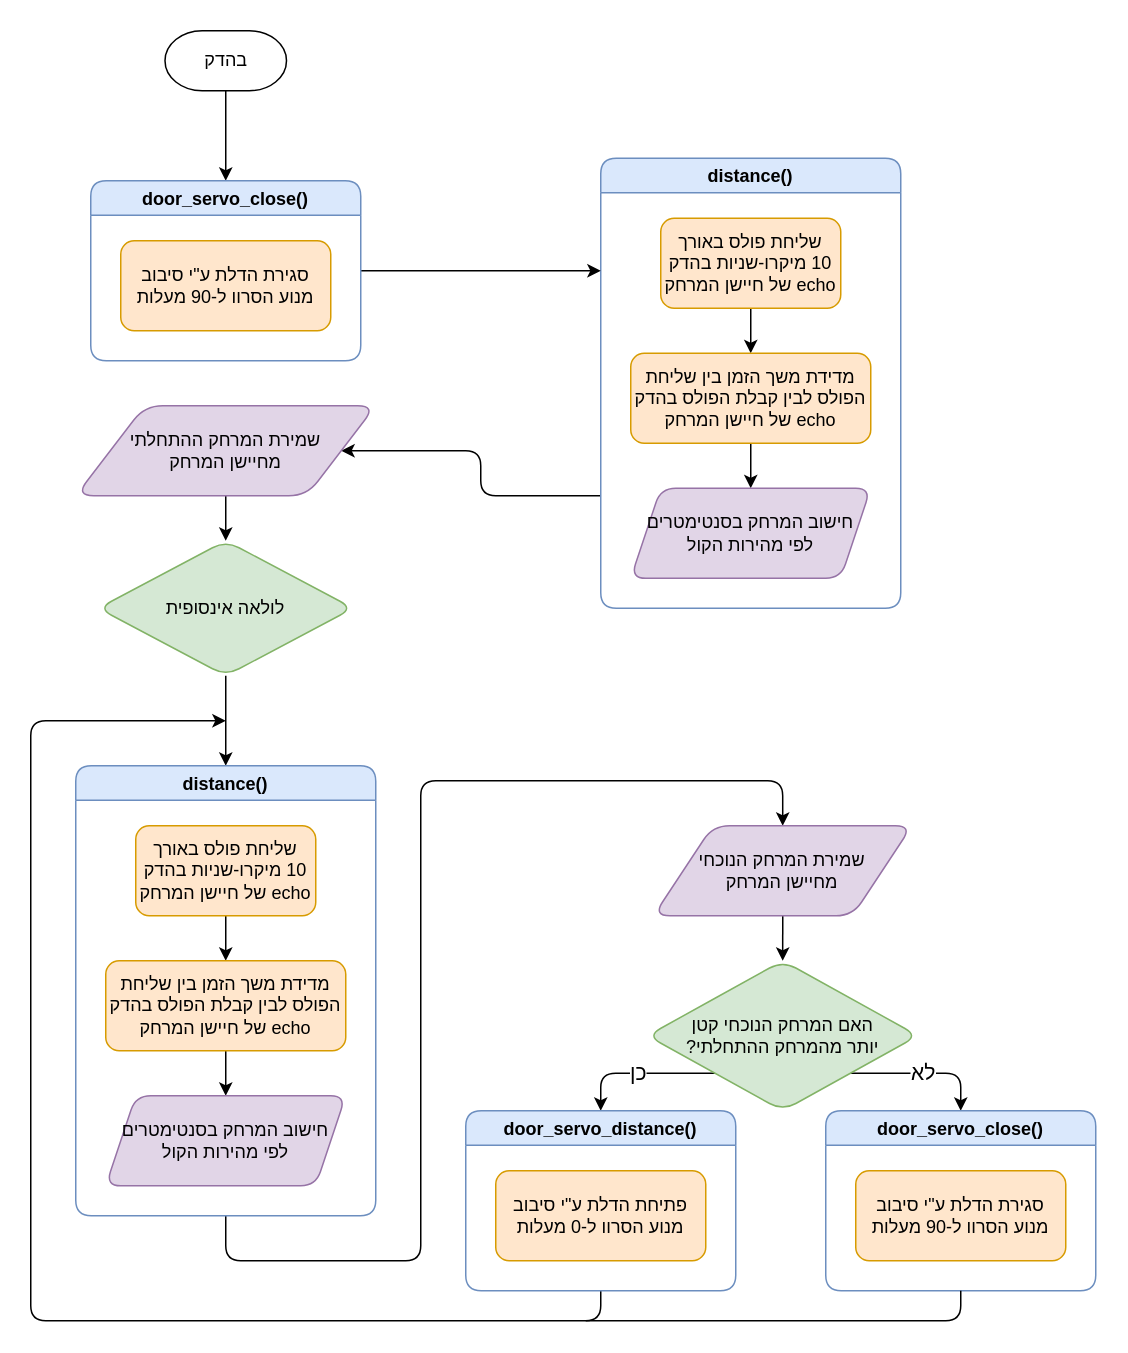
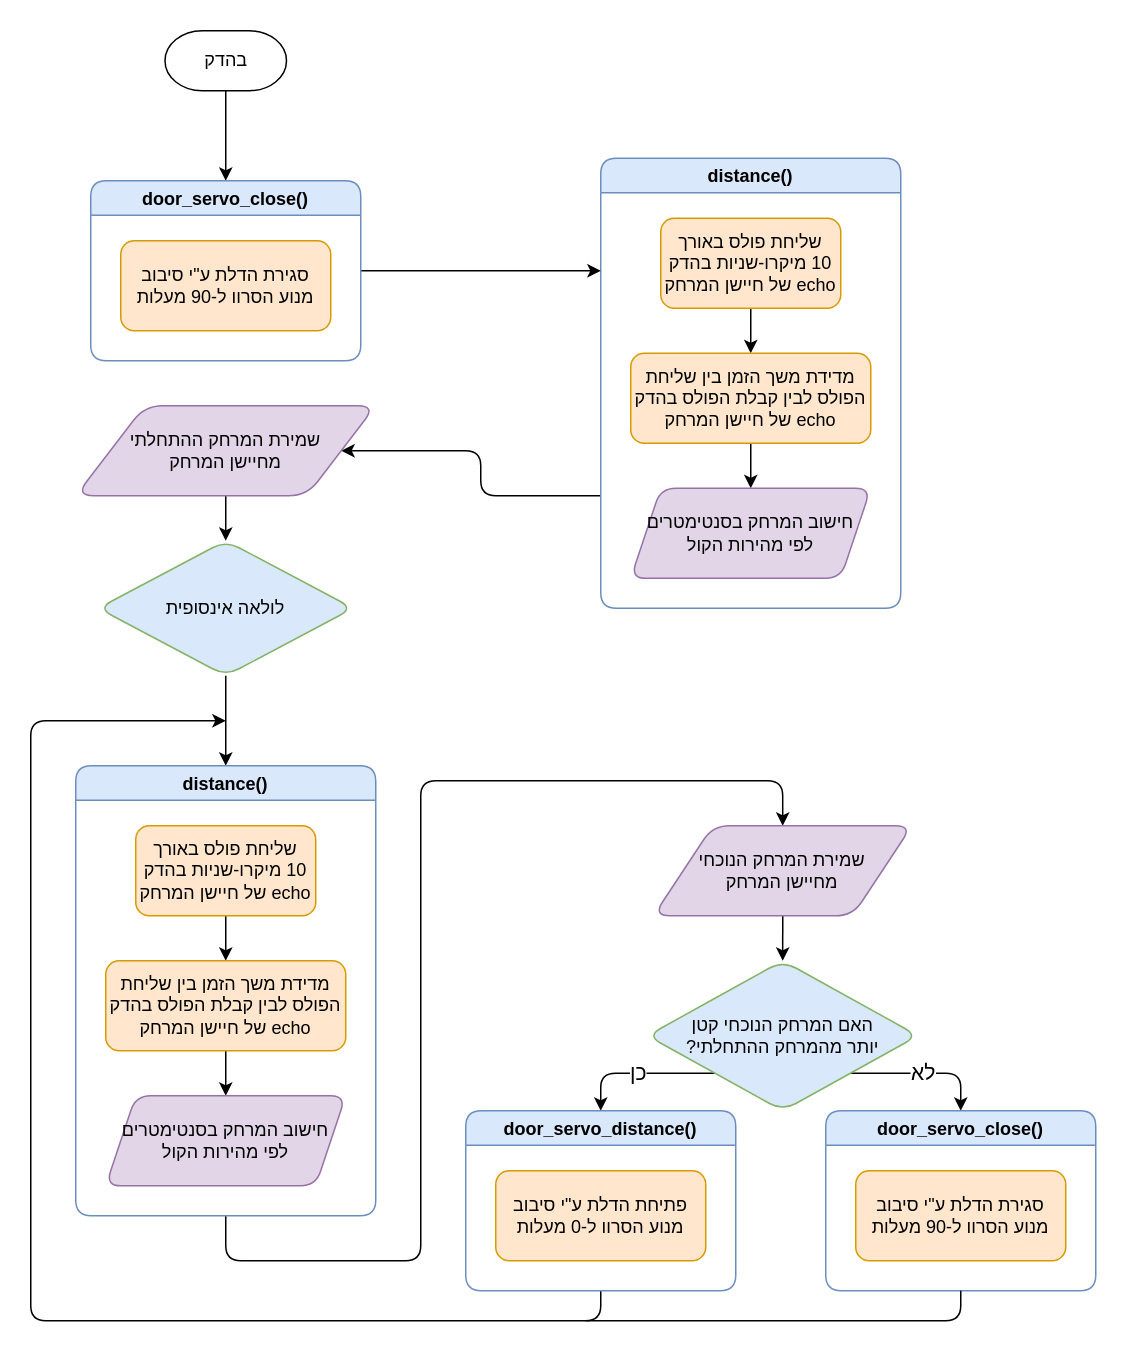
node "לולאה אינסופית": fillcolor #d5e8d4 -> #dae8fc
node "האם המרחק הנוכחי קטן יותר מהמרחק ההתחלתי?": fillcolor #d5e8d4 -> #dae8fc
